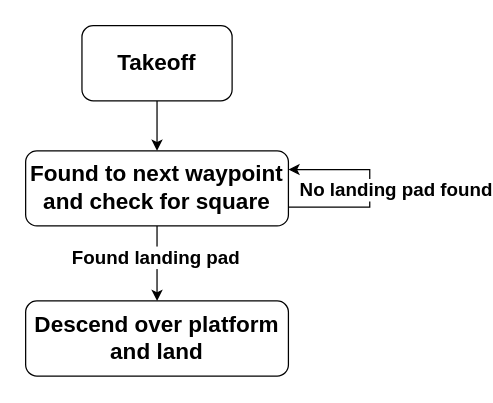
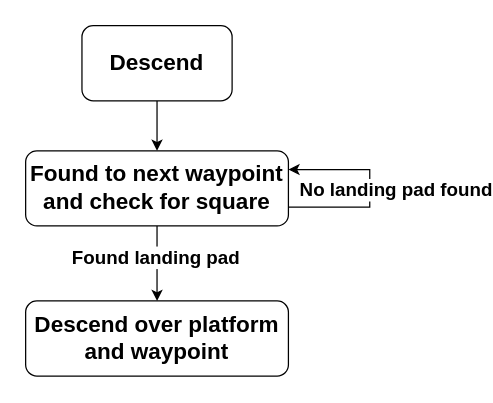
node "Takeoff": label "Takeoff" -> "Descend"
node "Descend over platform and land": label "Descend over platform and land" -> "Descend over platform and waypoint"
